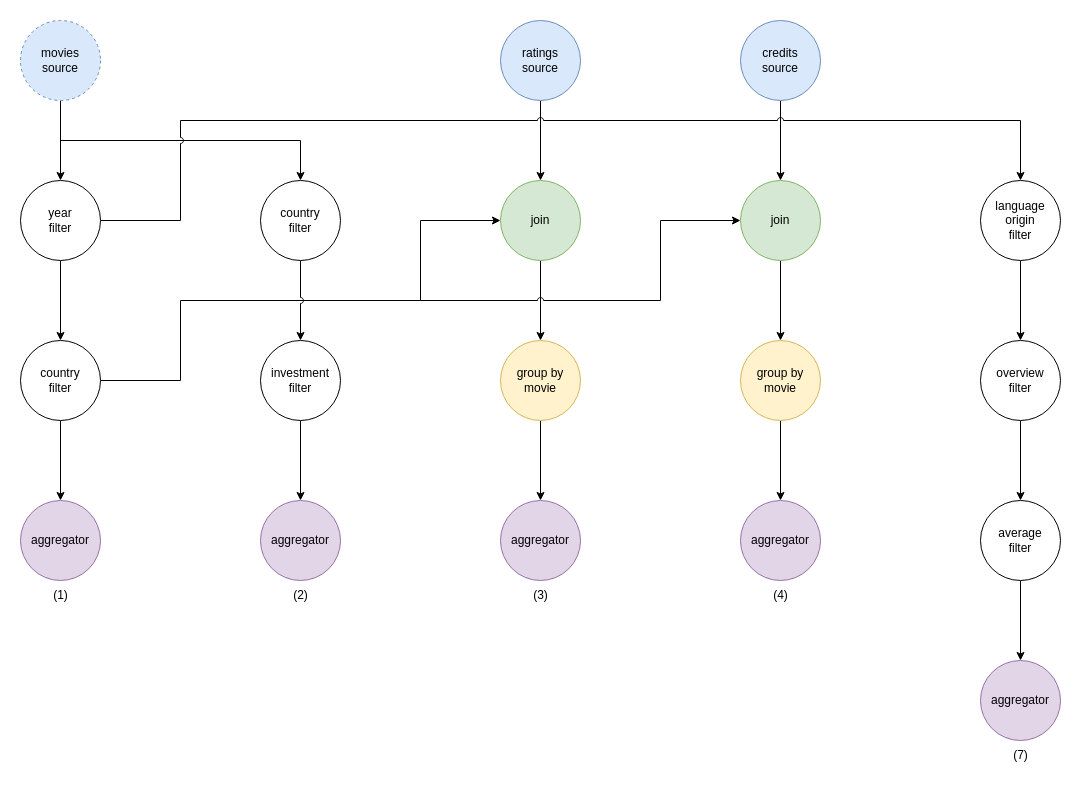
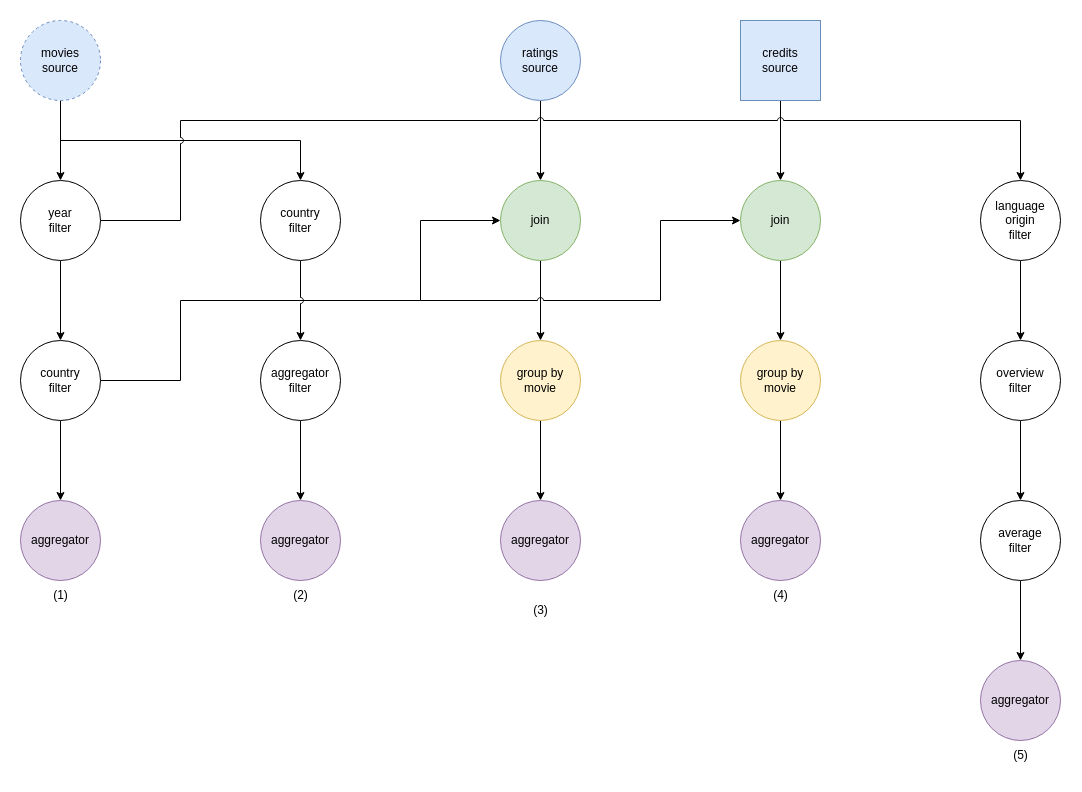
node "credits source": shape ellipse -> rectangle
node "investment filter": label "investment filter" -> "aggregator filter"
node "(3)": moved (541, 596) -> (541, 611)
node "(7)": label "(7)" -> "(5)"
